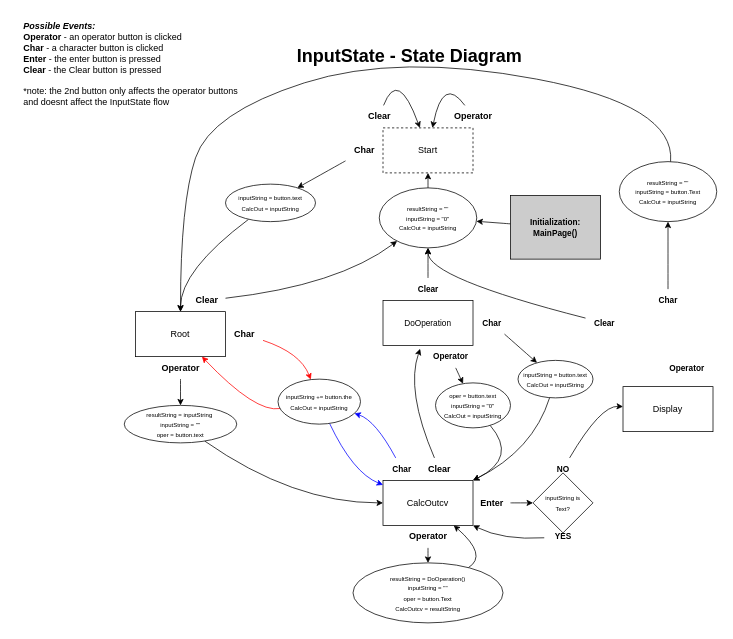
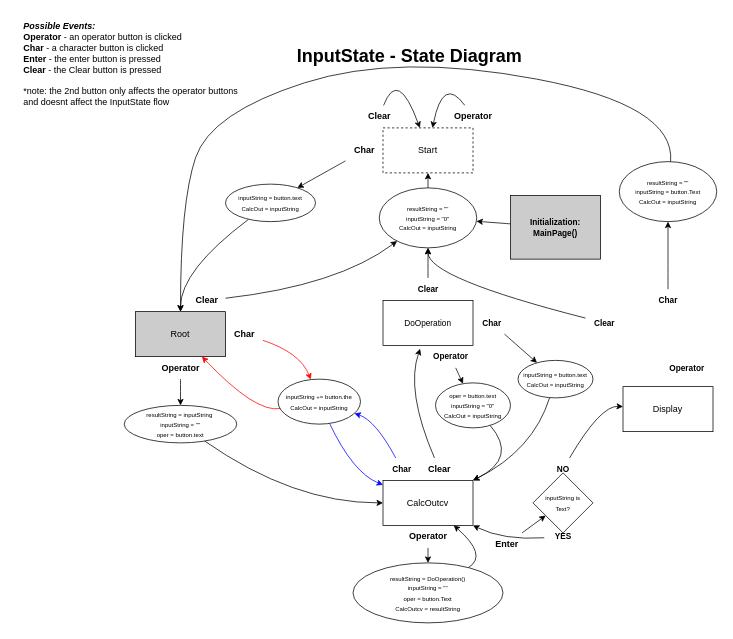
node "Root": fillcolor #ffffff -> #cccccc
node "Enter": moved (492, 503) -> (507, 544)
